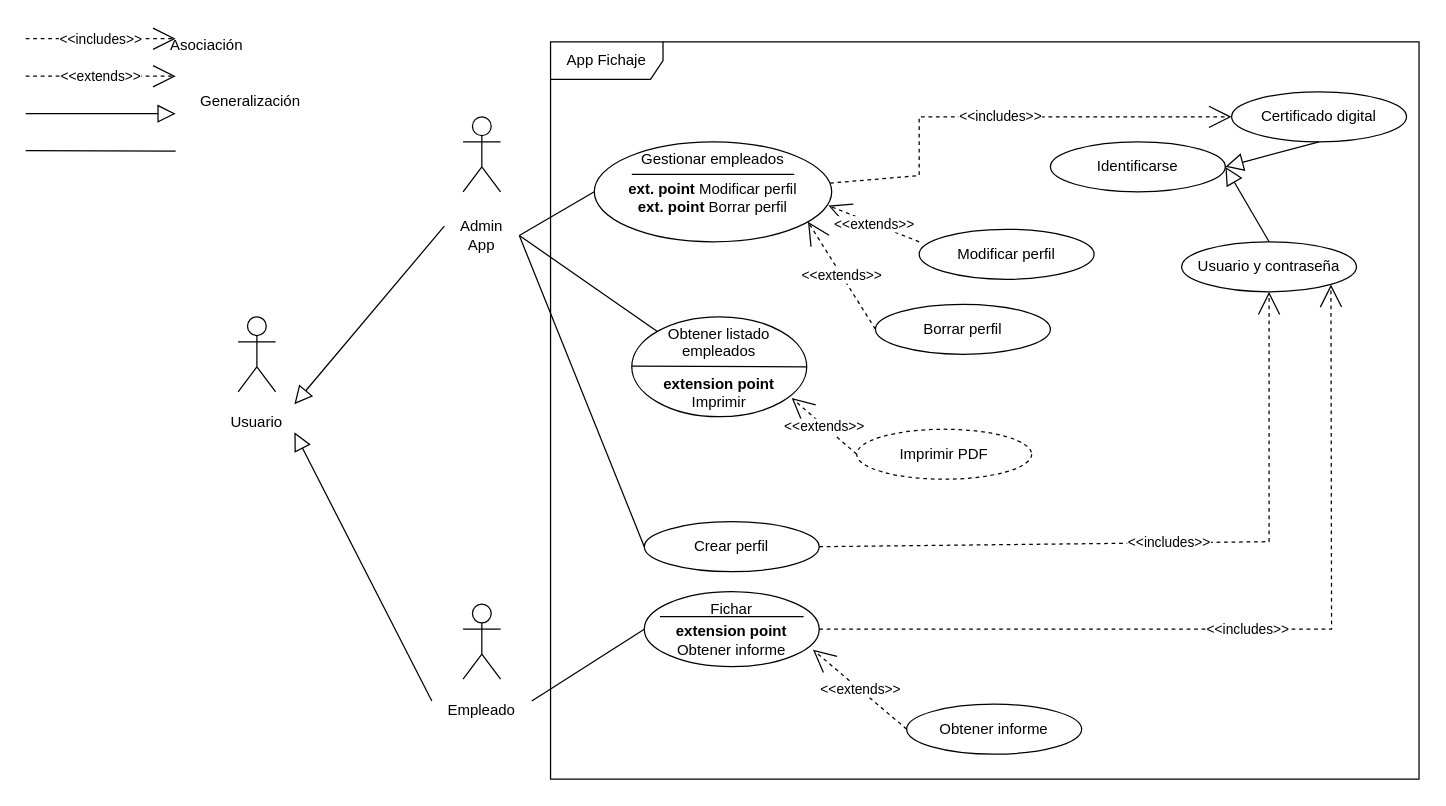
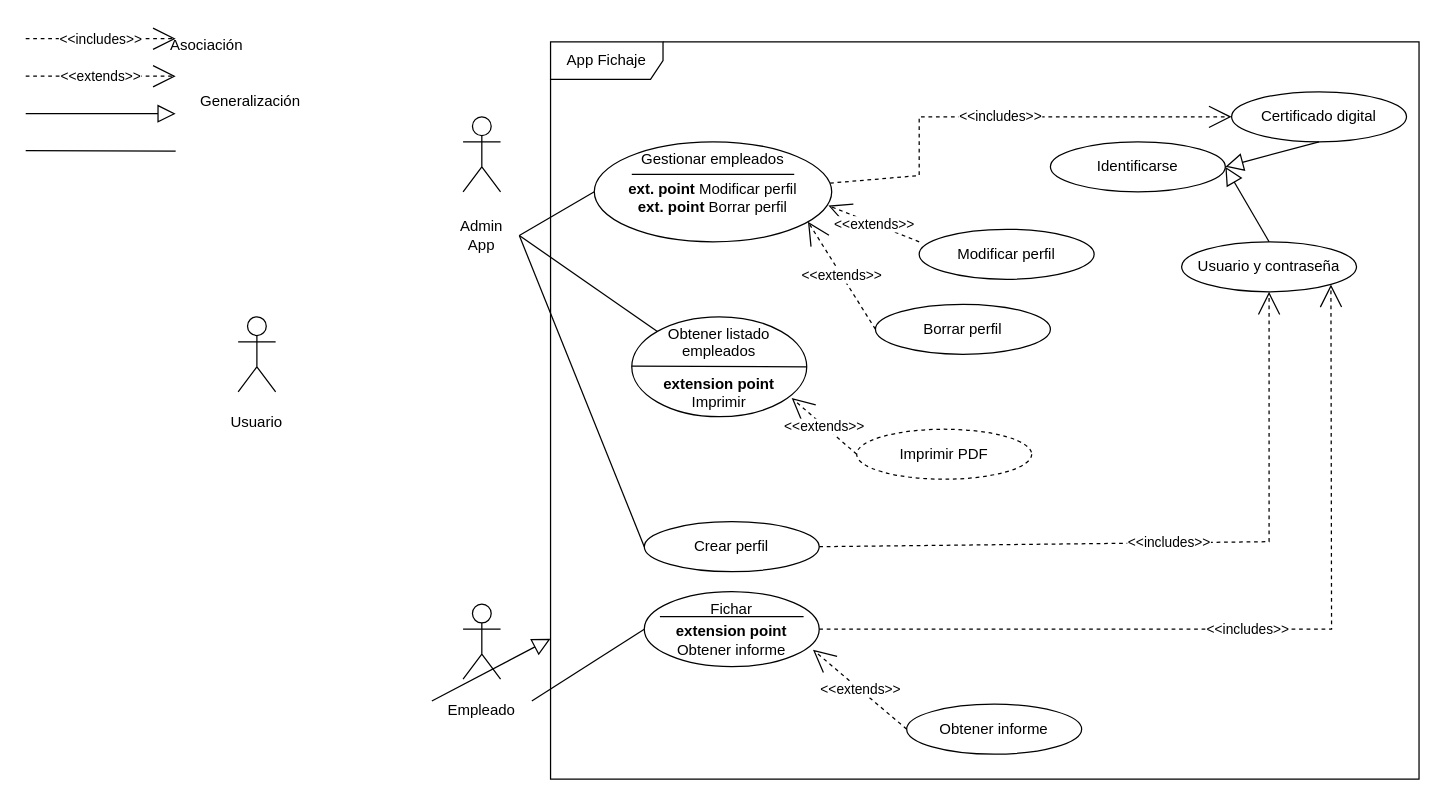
edge "Admin App" -> "Usuario": removed
edge "Empleado" -> "Usuario": now "Empleado" -> "App Fichaje"
